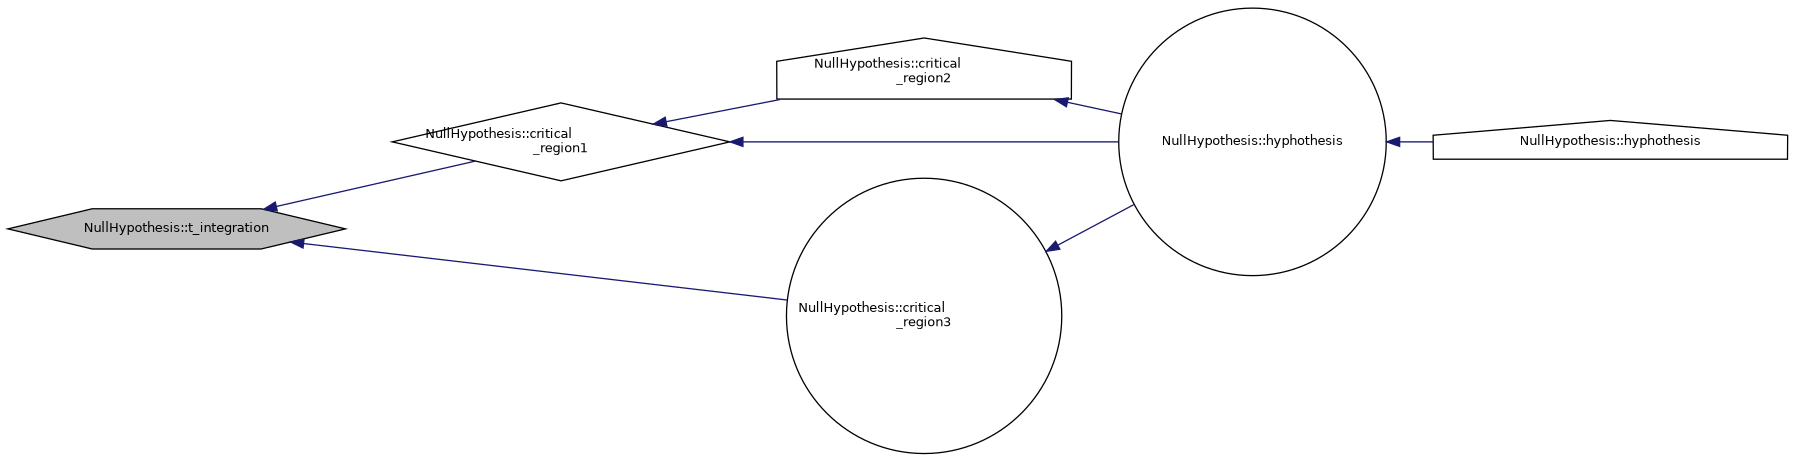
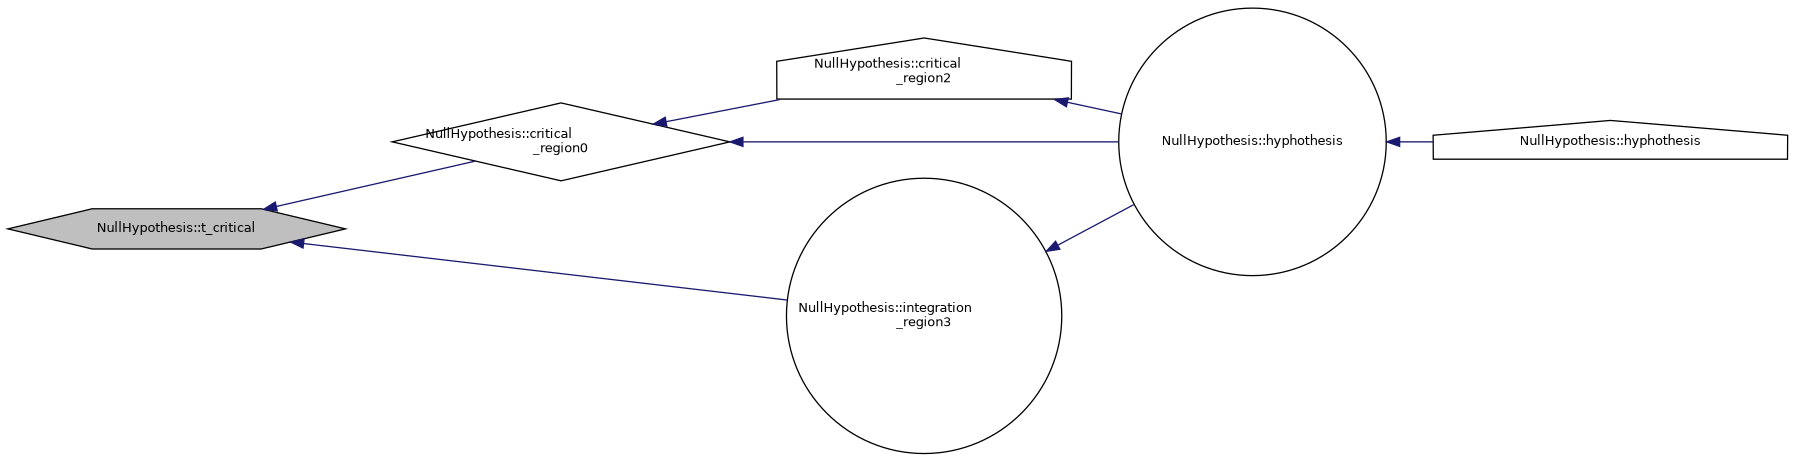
node "NullHypothesis::critical _region1": label "NullHypothesis::critical _region1" -> "NullHypothesis::critical _region0"
node "NullHypothesis::t_integration": label "NullHypothesis::t_integration" -> "NullHypothesis::t_critical"
node "NullHypothesis::critical _region3": label "NullHypothesis::critical _region3" -> "NullHypothesis::integration _region3"
